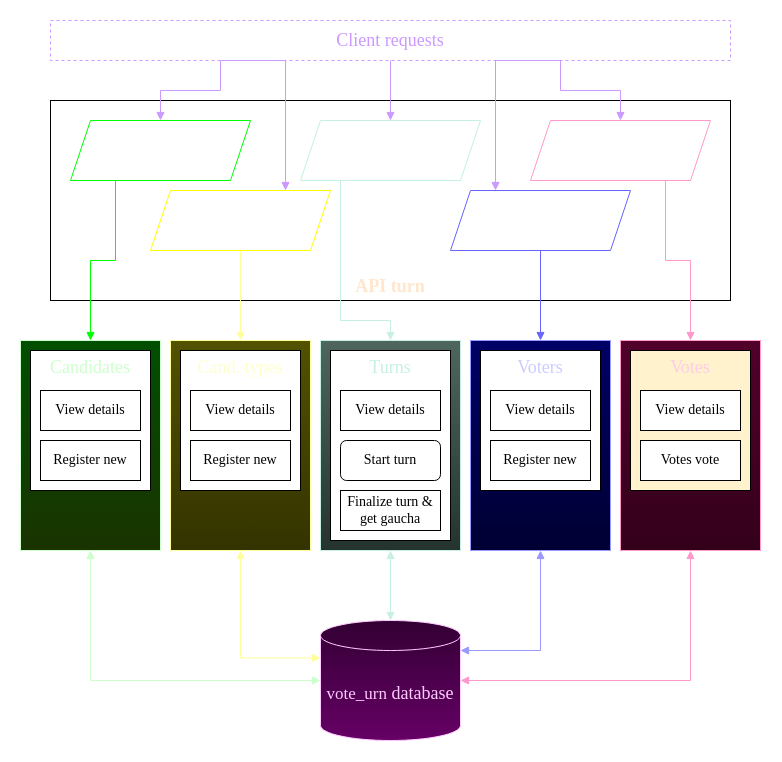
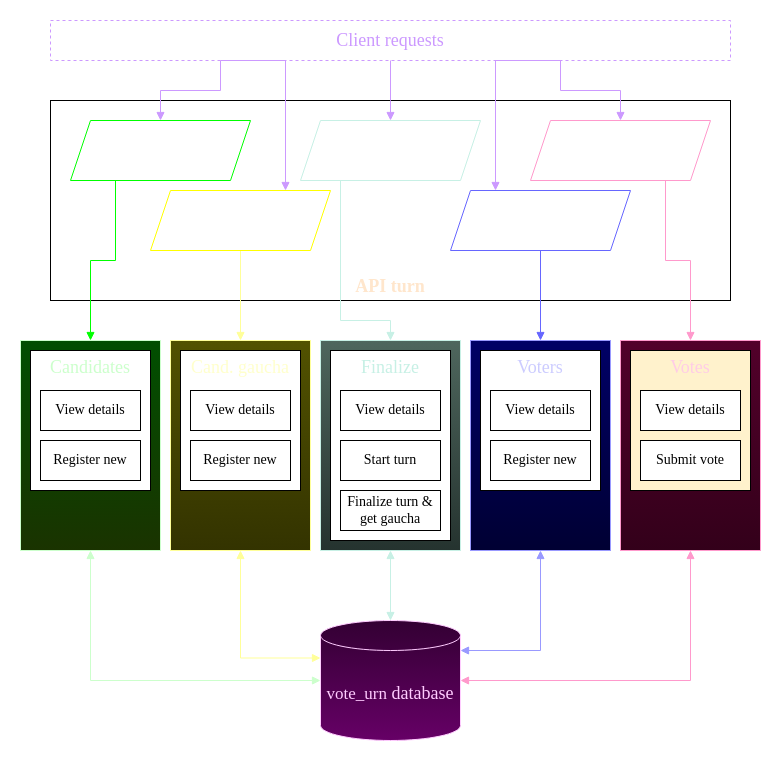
node "Cand. types": label "Cand. types" -> "Cand. gaucha"
node "Turns": label "Turns" -> "Finalize"
node "Start turn": shape rounded rectangle -> rectangle
node "Votes vote": label "Votes vote" -> "Submit vote"
